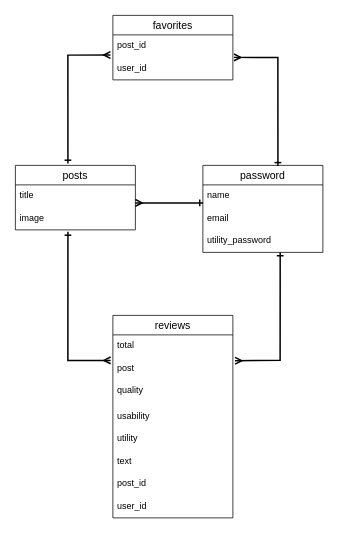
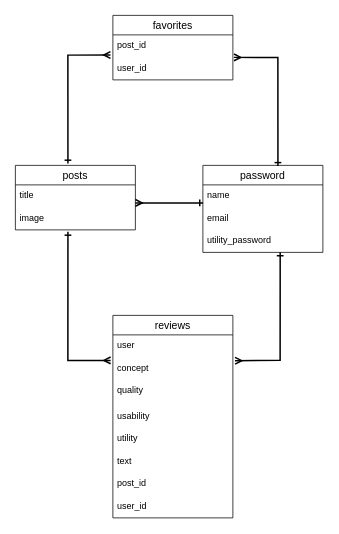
node "total": label "total" -> "user"
node "post": label "post" -> "concept"
